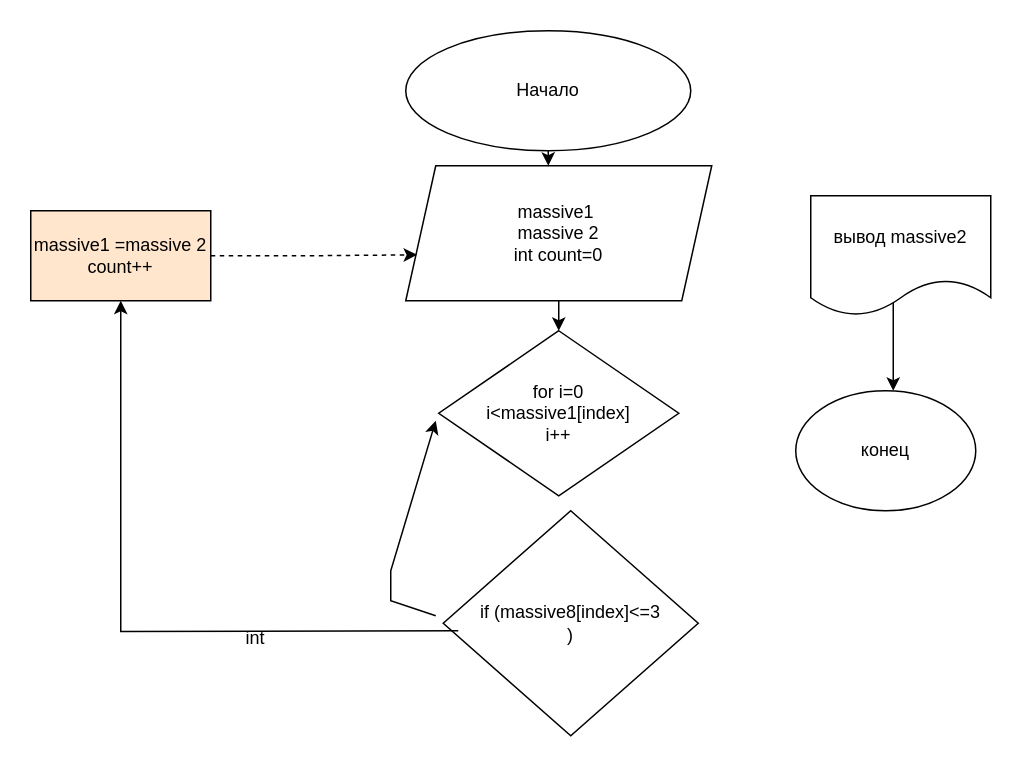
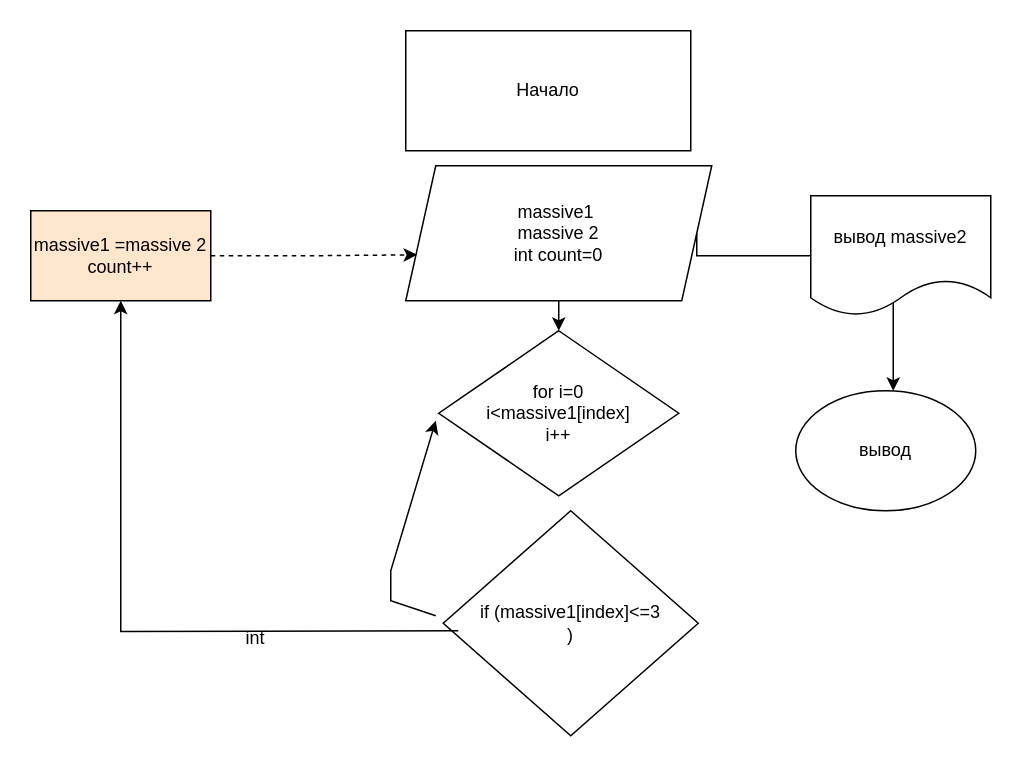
node "Начало": shape ellipse -> rectangle
edge "Начало" -> "massive1 massive 2 int count=0": removed
edge "massive1 massive 2 int count=0" -- "вывод massive2": added
node "конец": label "конец" -> "вывод"
node "if (massive8[index]<=3 )": label "if (massive8[index]<=3 )" -> "if (massive1[index]<=3 )"
